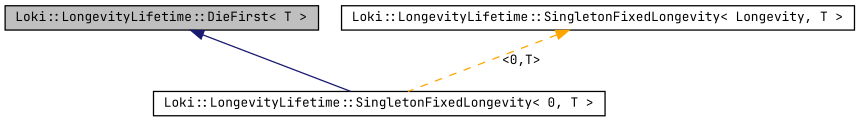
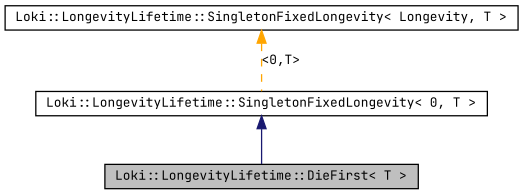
edge "Loki::LongevityLifetime::SingletonFixedLongevity< 0, T >" -> "Loki::LongevityLifetime::DieFirst< T >": reversed
